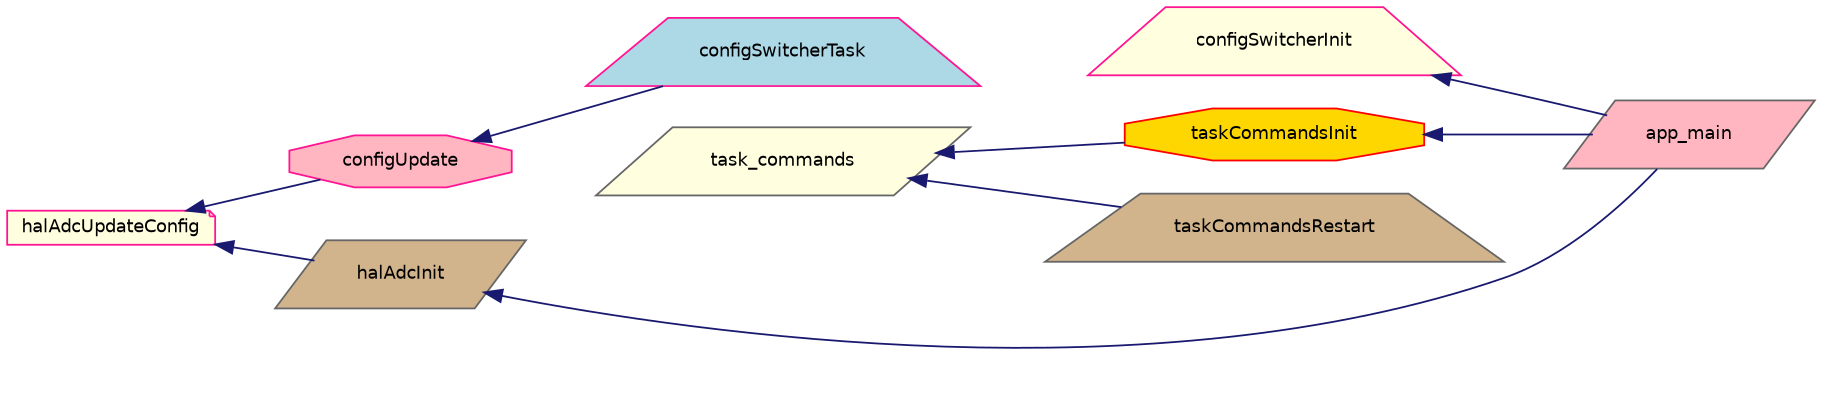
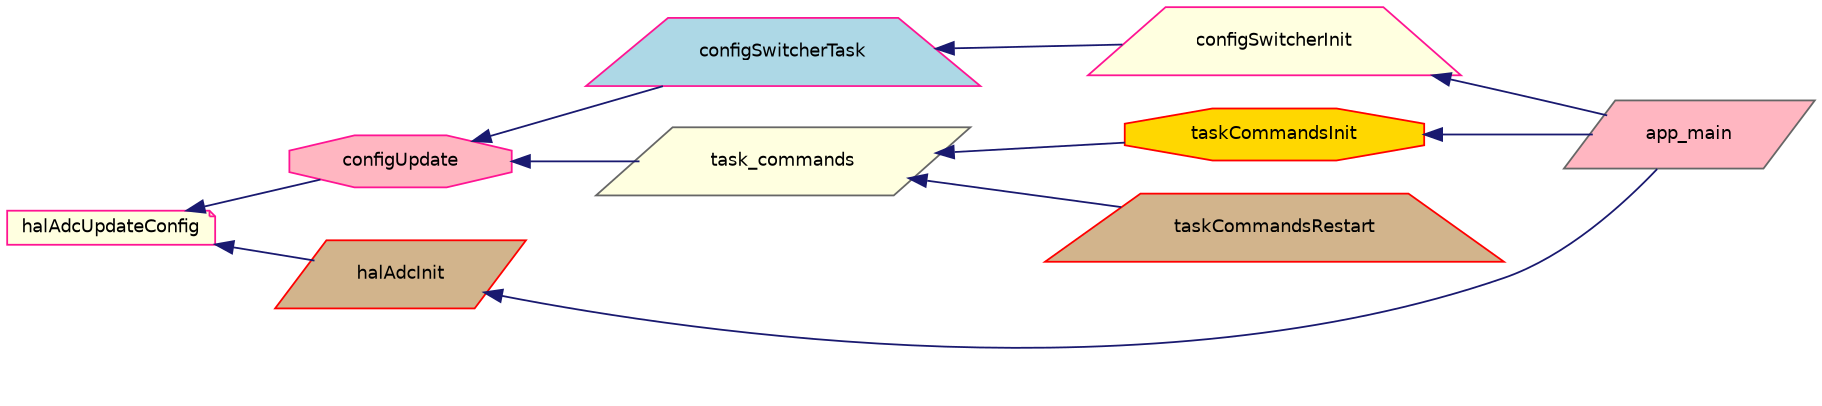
edge "configSwitcherInit" -> "configSwitcherTask": added
edge "task_commands" -> "configUpdate": added
node "taskCommandsRestart": color gray40 -> red
node "halAdcInit": color gray40 -> red
